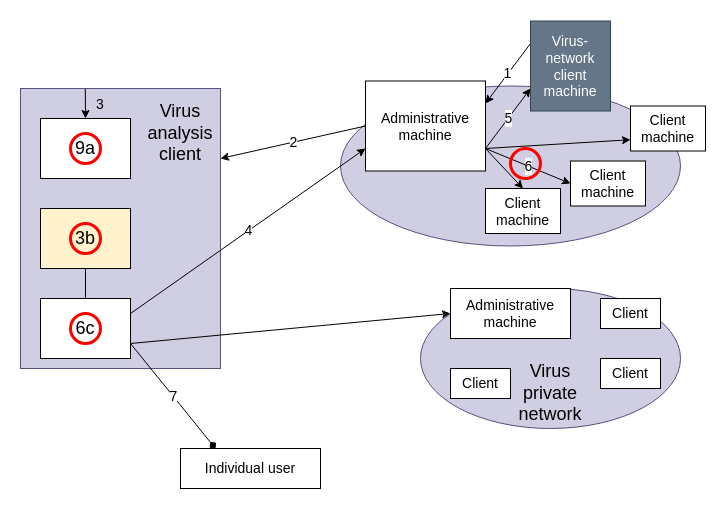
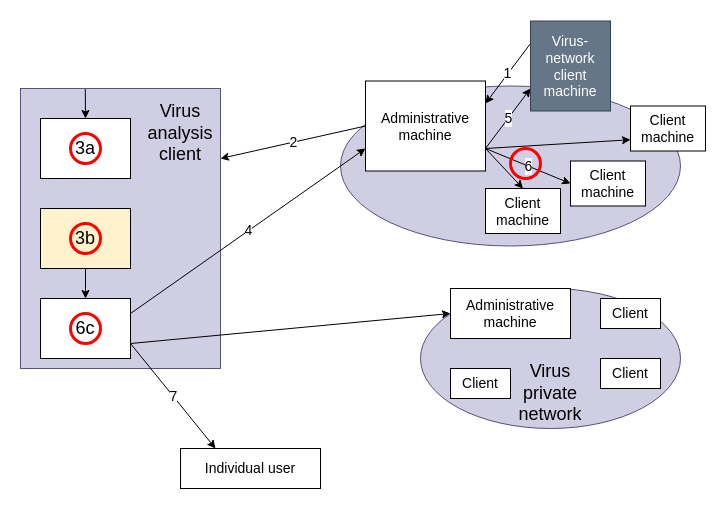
node "3": removed
node "9a": label "9a" -> "3a"
edge "3b" -- "6c": arrowhead none -> classic
edge "6c" -> "Individual user": arrowhead diamond -> classic
